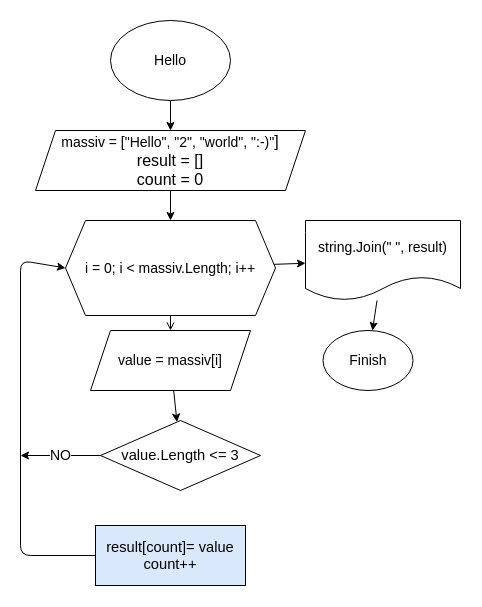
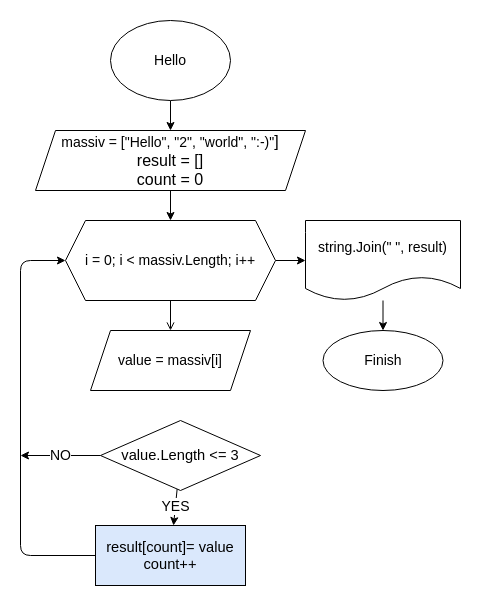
node "i = 0; i < massiv.Length; i++": size 210x95 -> 210x80
node "Finish": size 90x60 -> 120x60
edge "value = massiv[i]" -> "value.Length <= 3": removed
edge "value.Length <= 3" -> "result[count]= value count++": added, label "YES"
